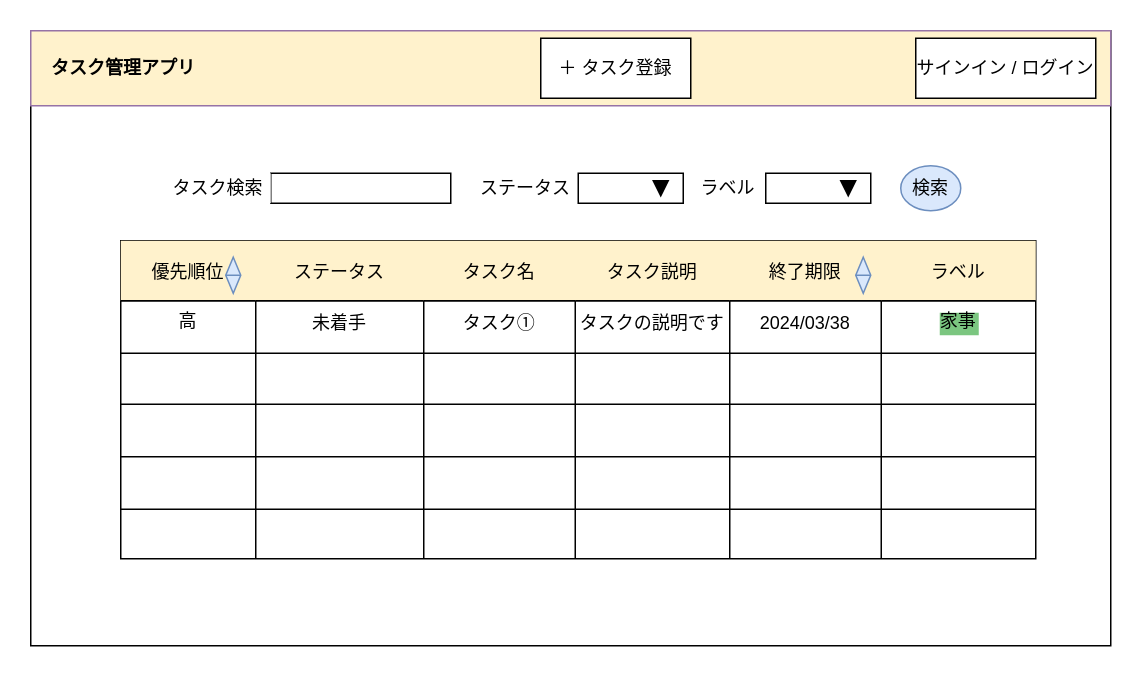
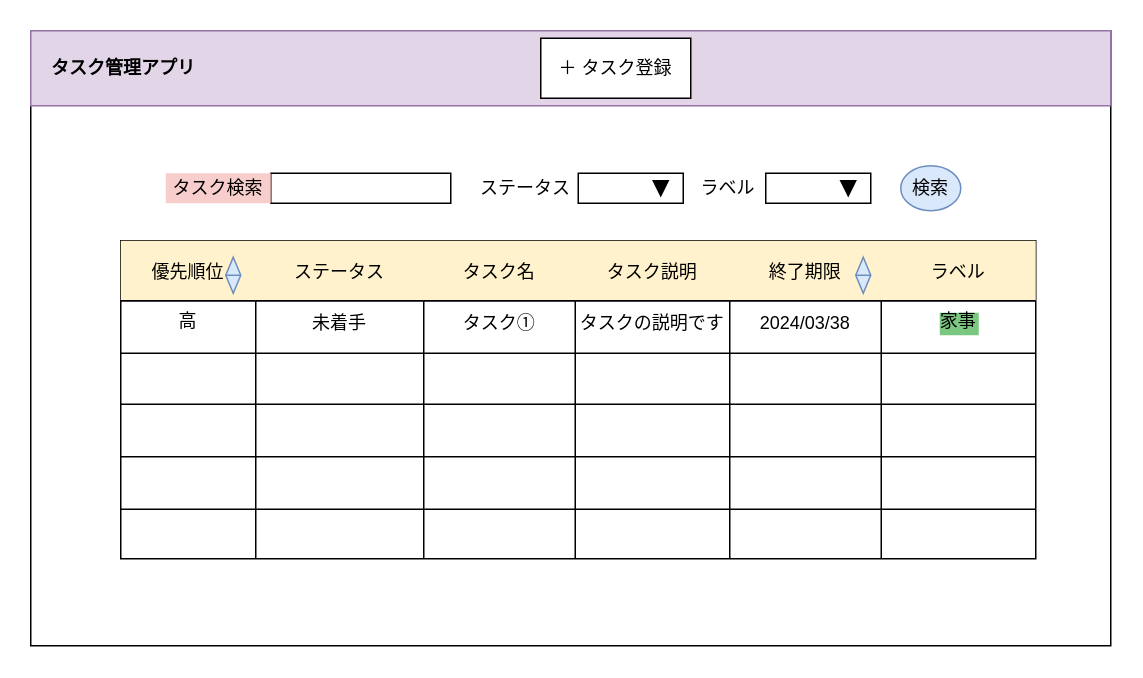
node "タスク管理アプリ": fillcolor #fff2cc -> #e1d5e7
node "サインイン / ログイン": removed
node "タスク検索": fillcolor #ffffff -> #f8cecc
